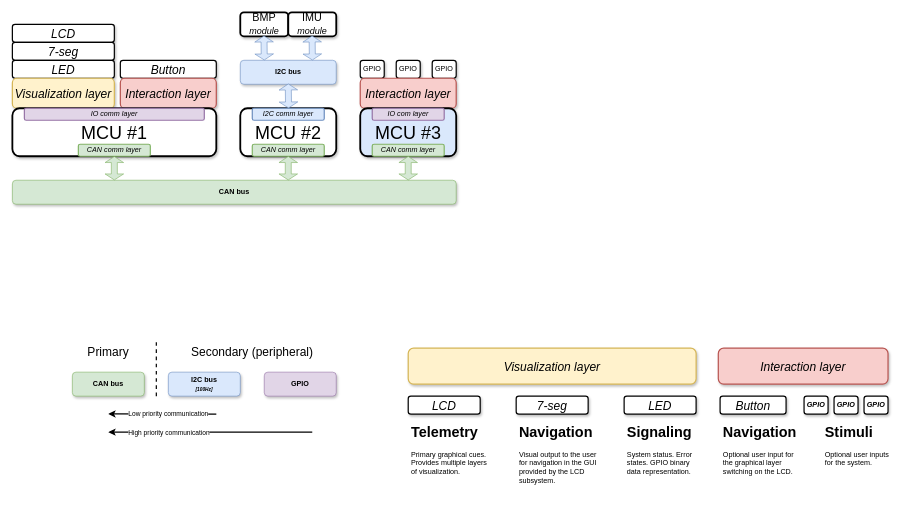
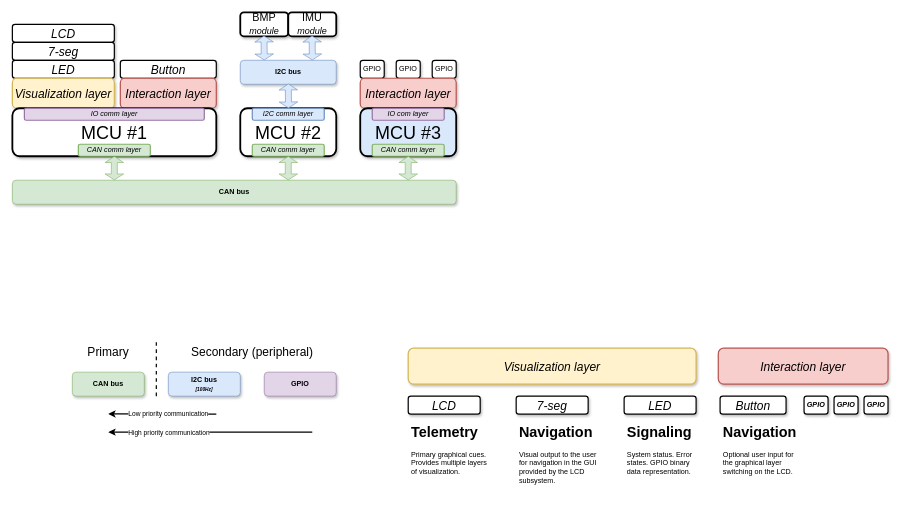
node "StimuliOptional user inputs for the system.": removed
